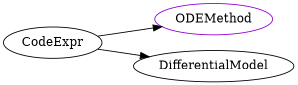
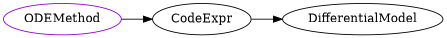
edge "CodeExpr" -> "ODEMethod": reversed
